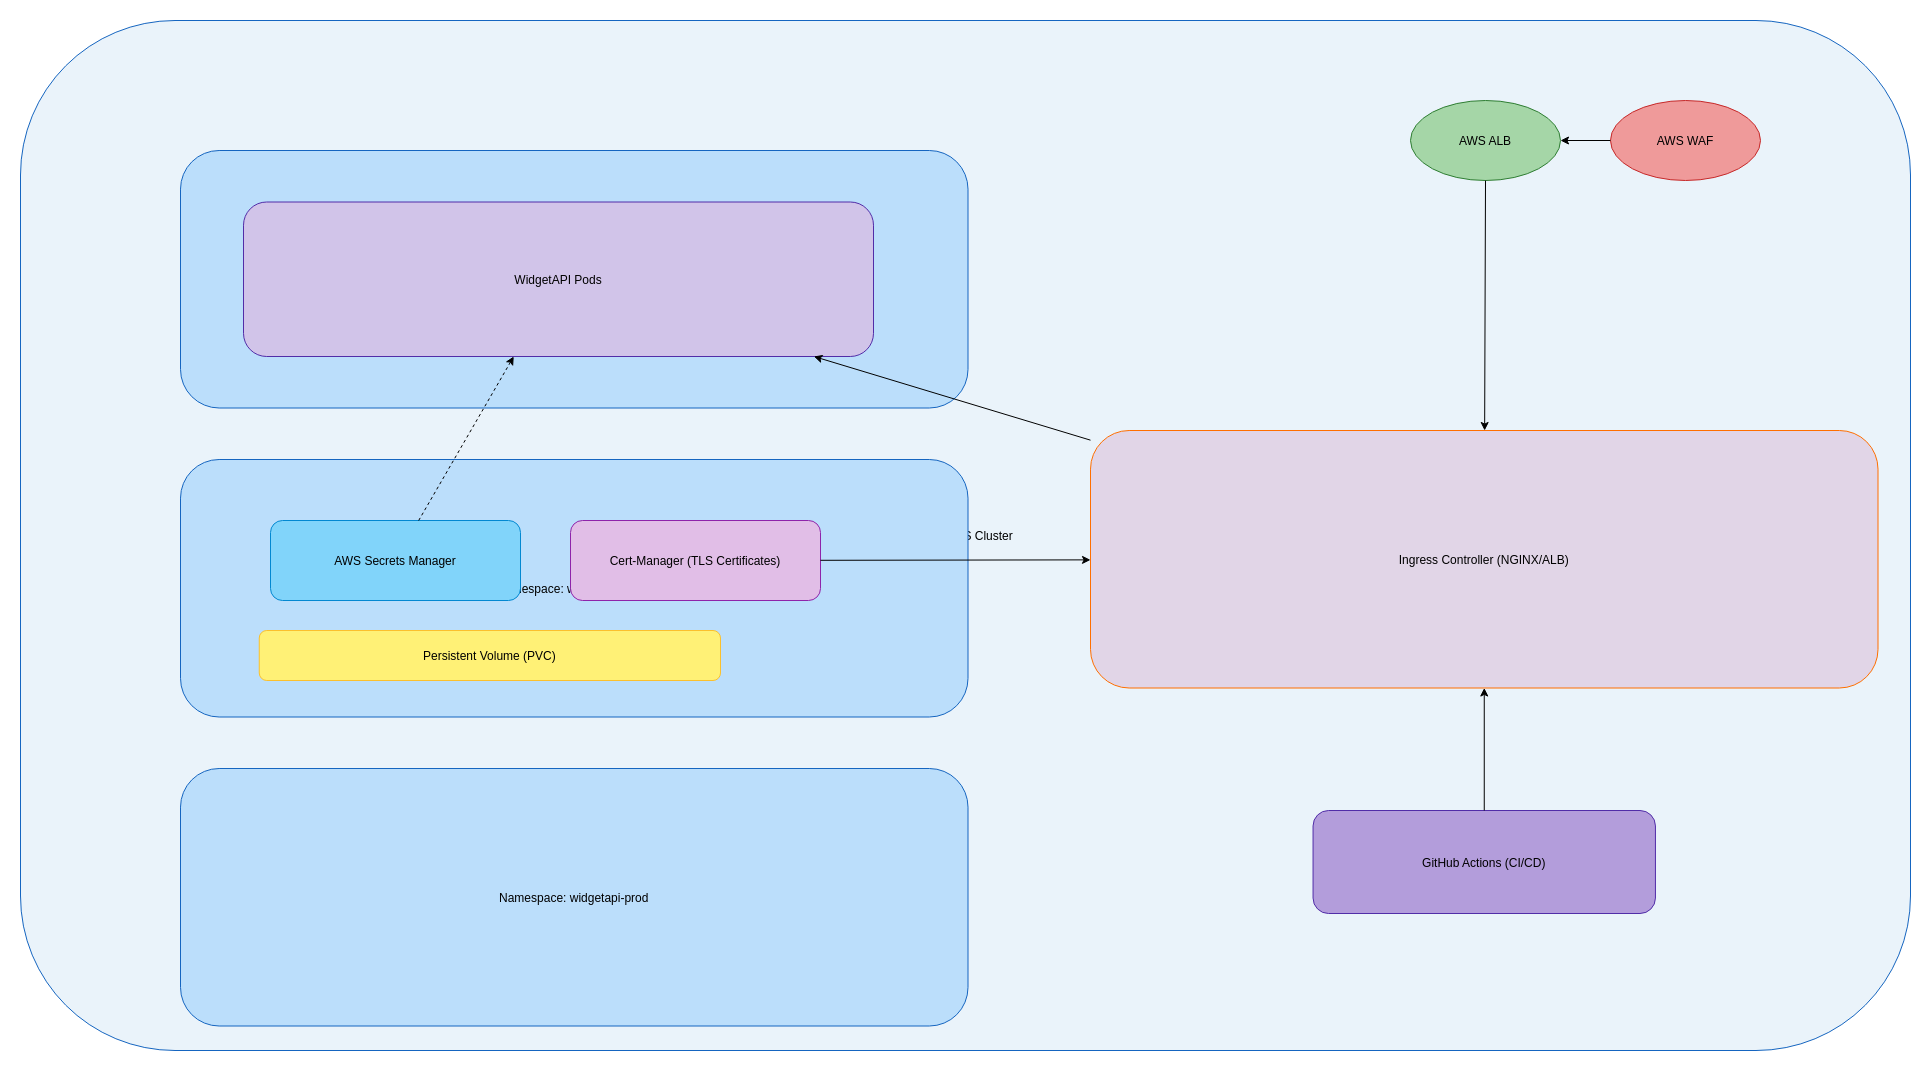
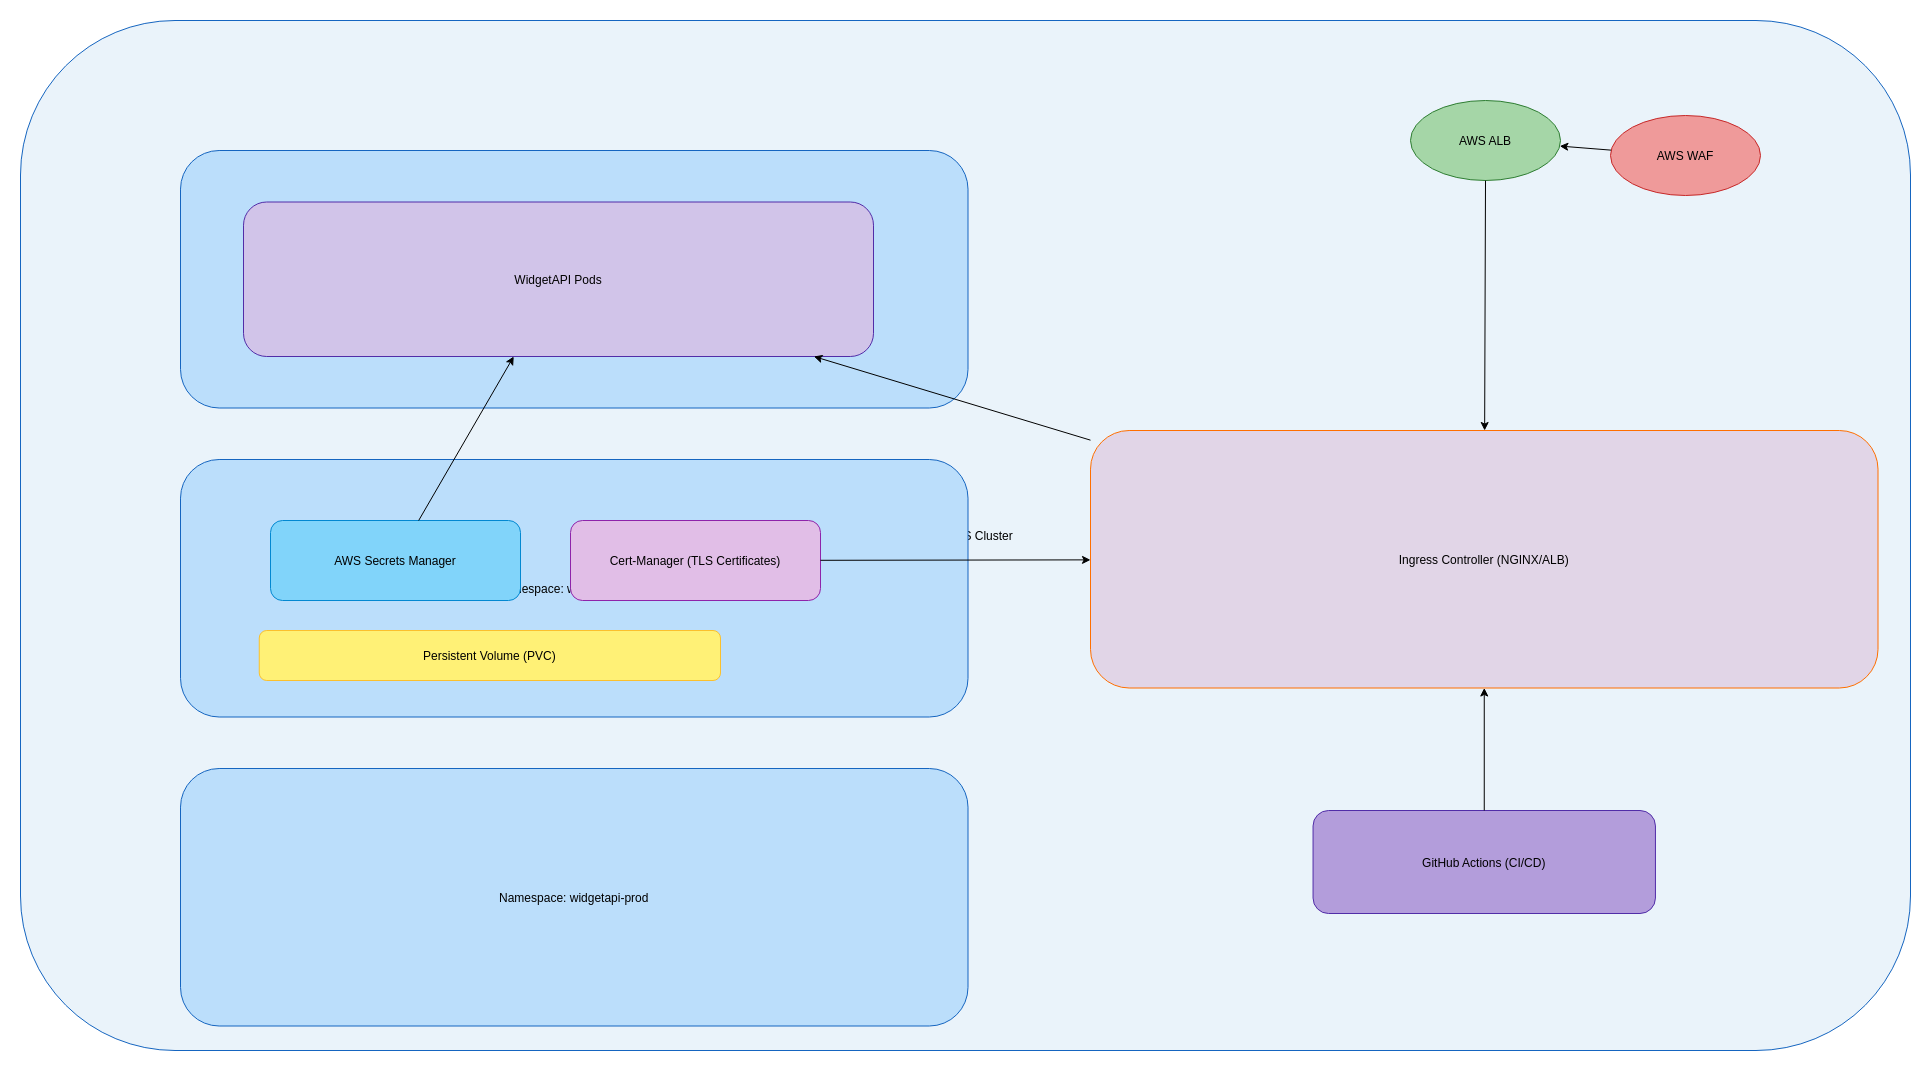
node "AWS WAF": moved (1686, 141) -> (1686, 156)
edge "AWS Secrets Manager" -> "WidgetAPI Pods": style dashed -> solid
